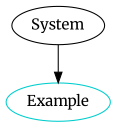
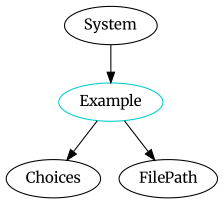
node "Choices": added
node "FilePath": added
